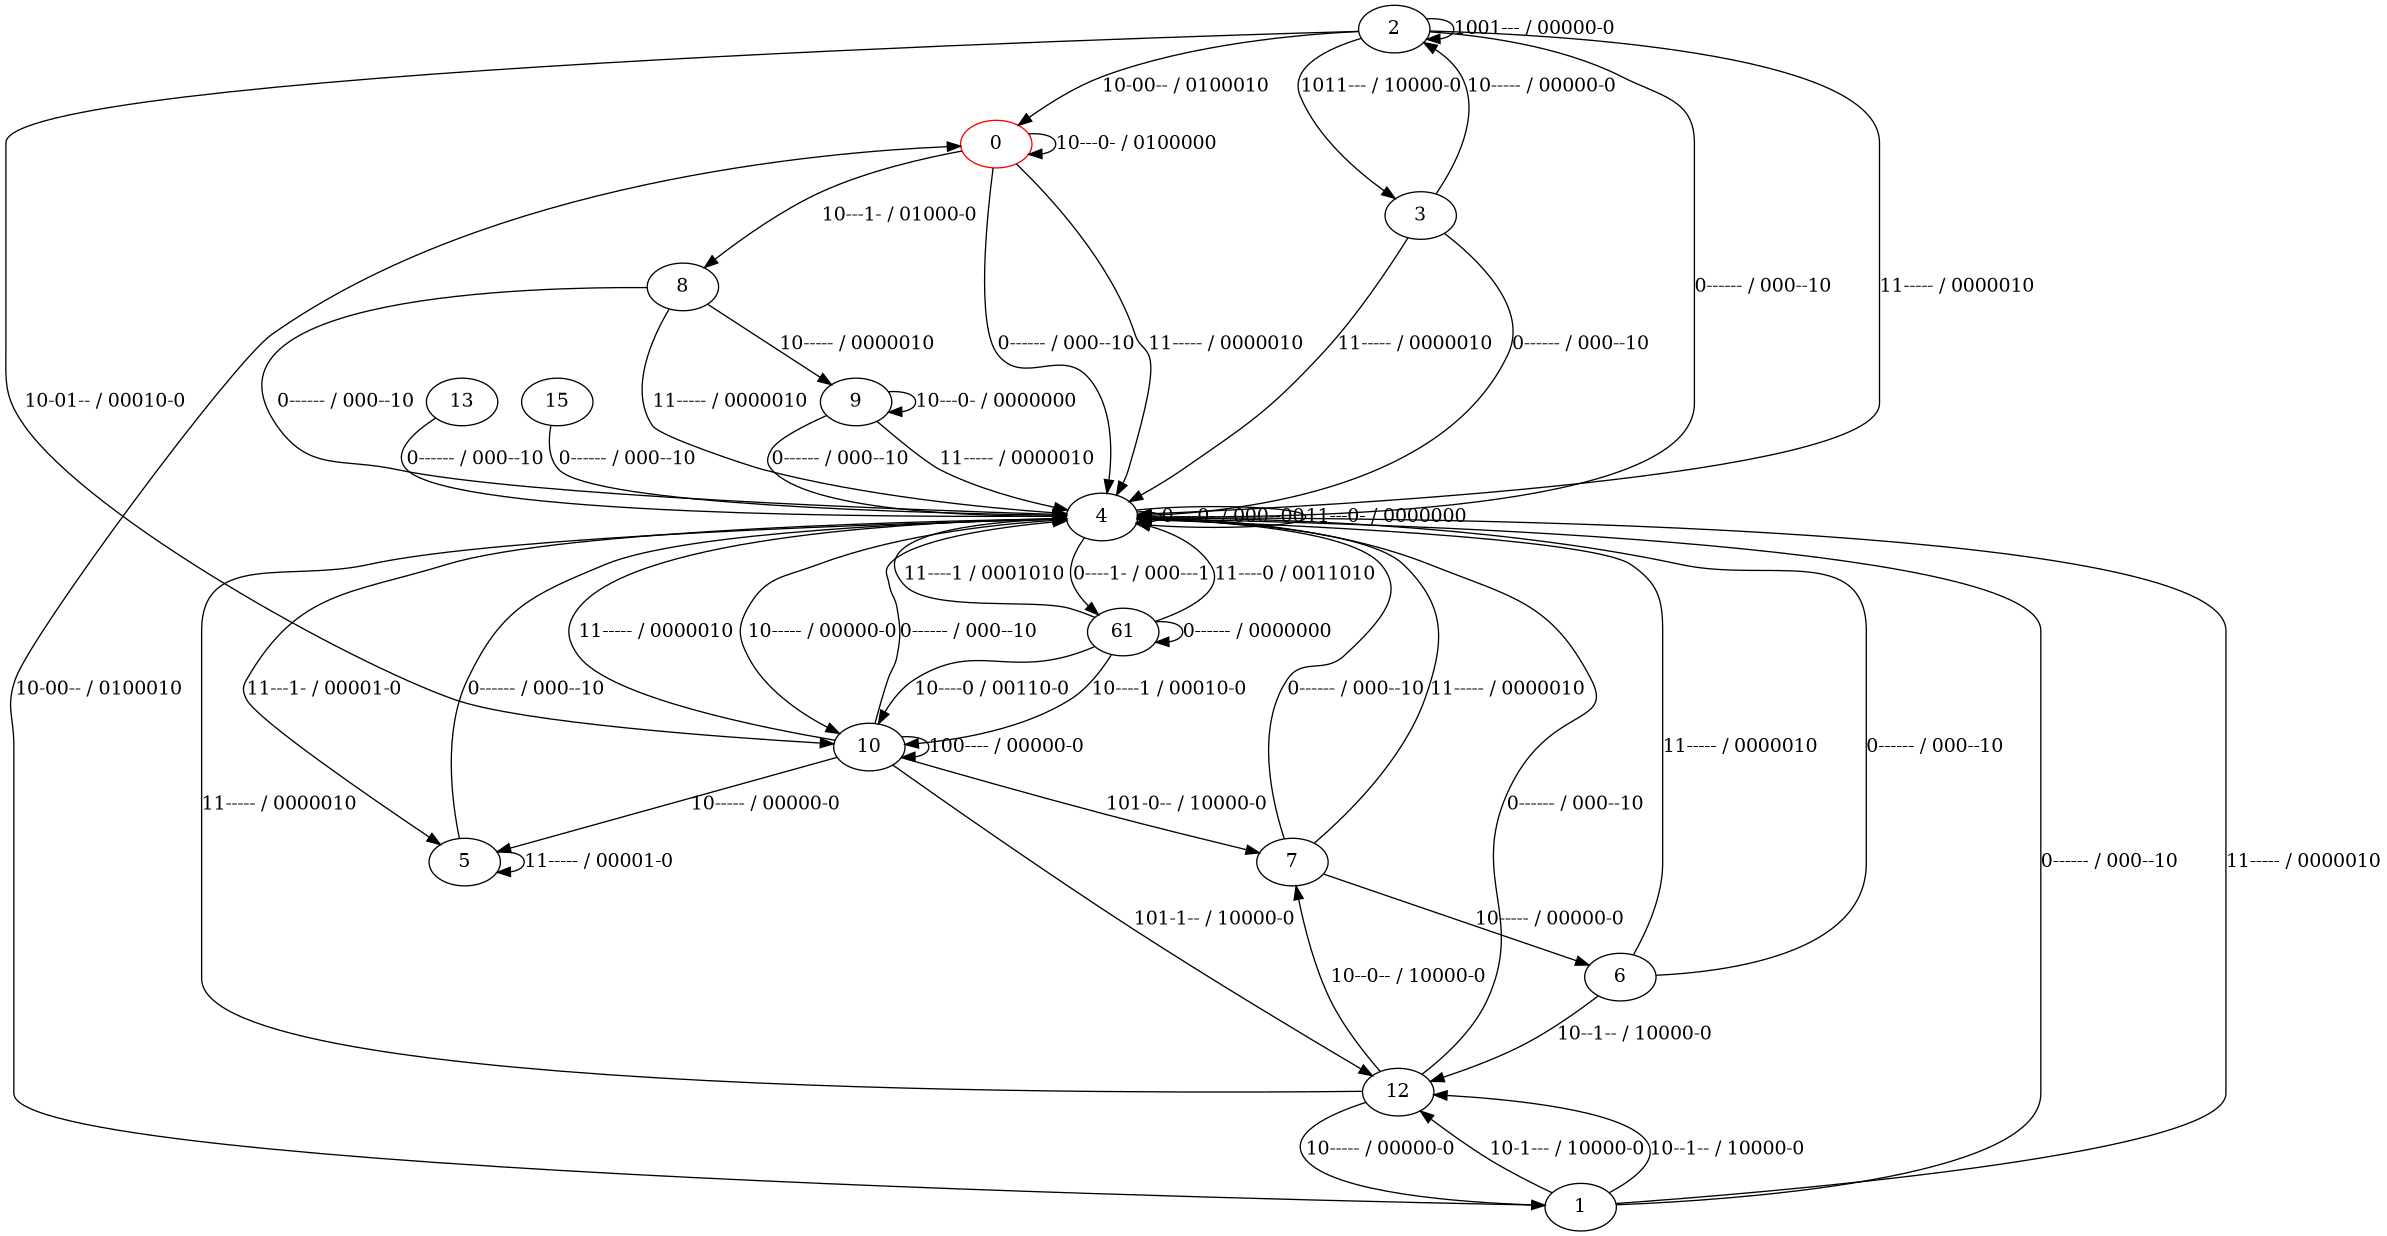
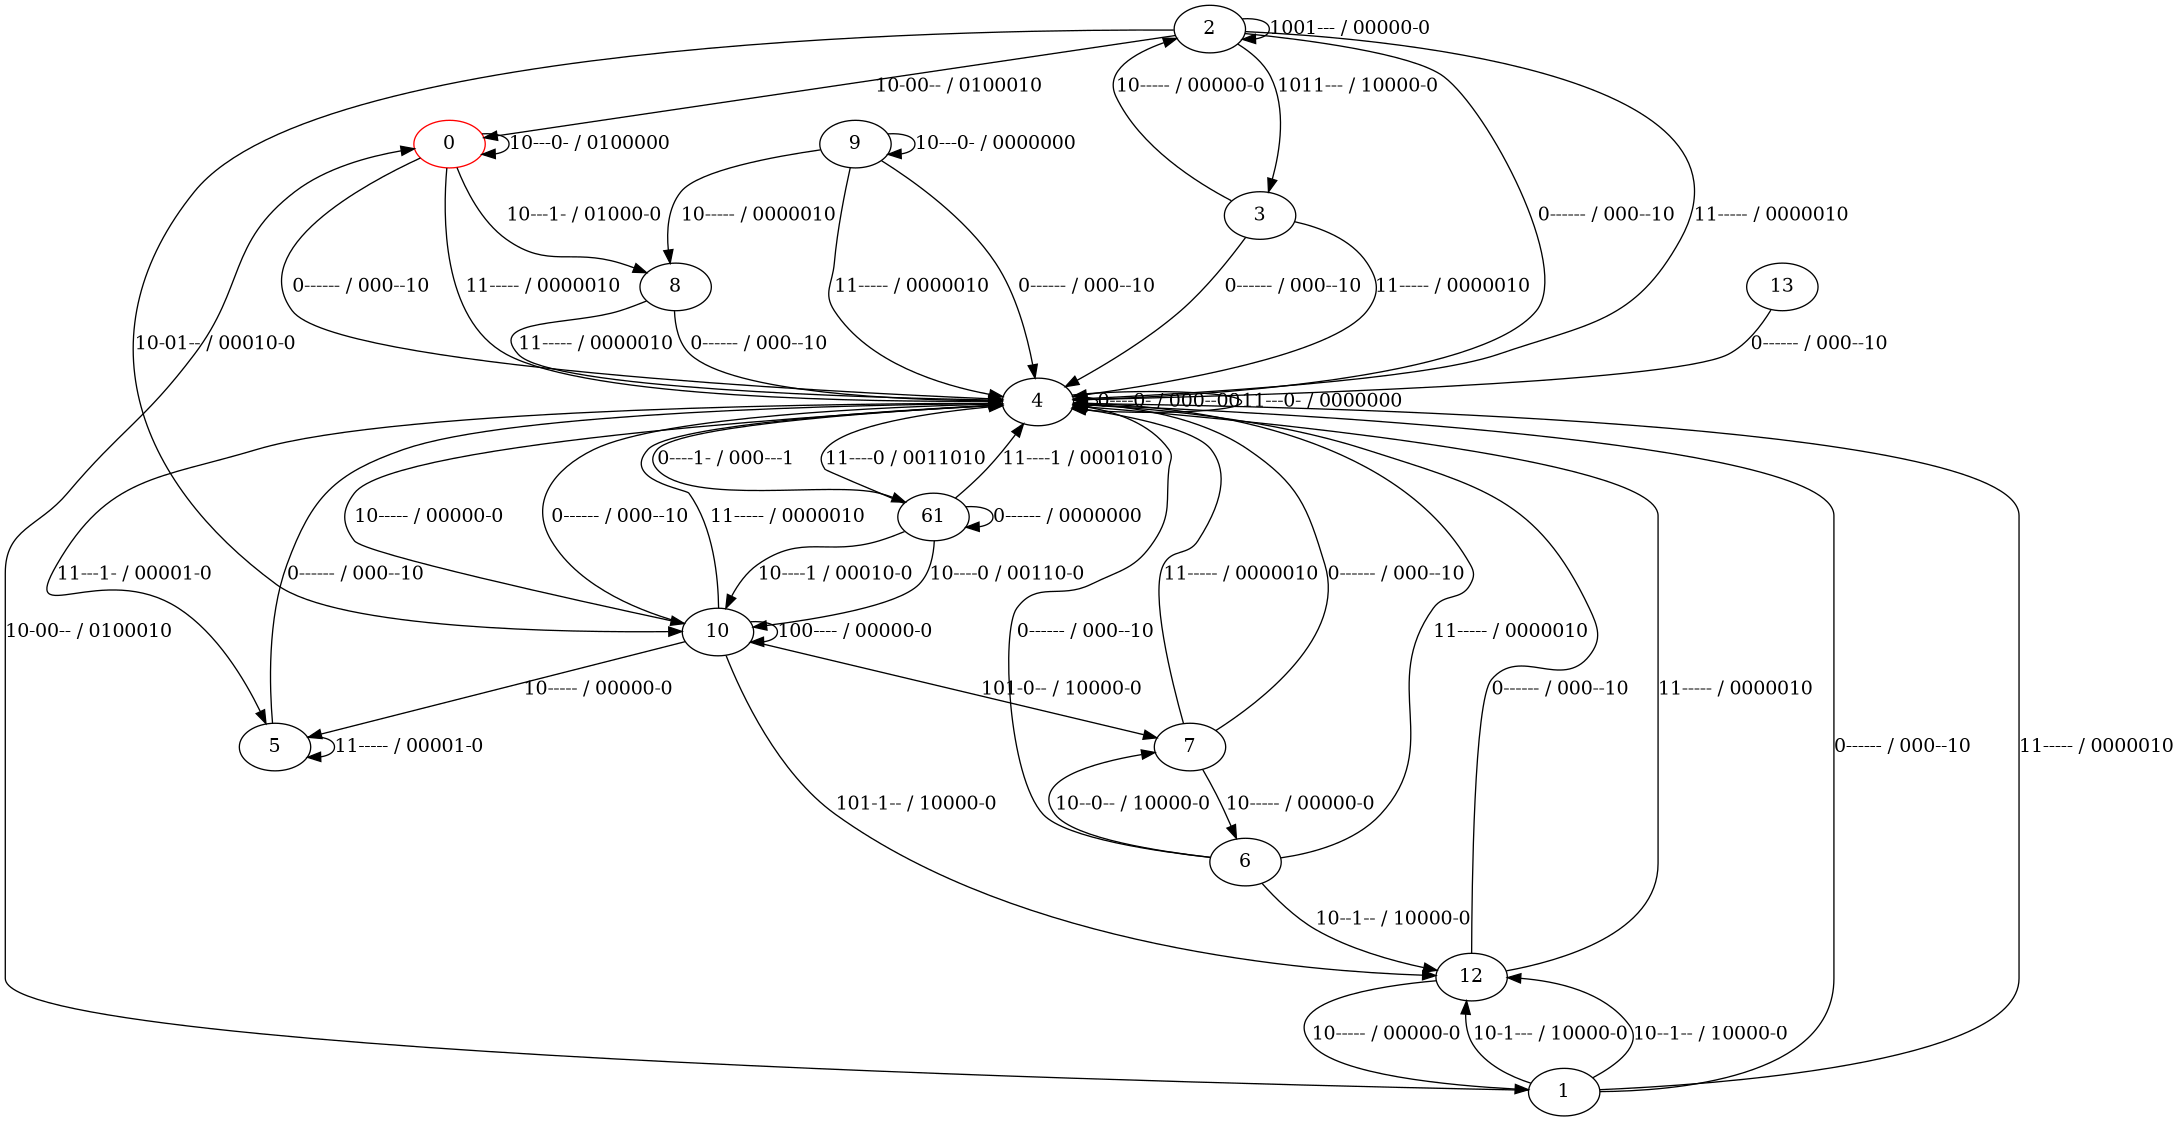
edge "8" -> "9": reversed
node "15": removed
edge "12" -> "7": now "6" -> "7"
